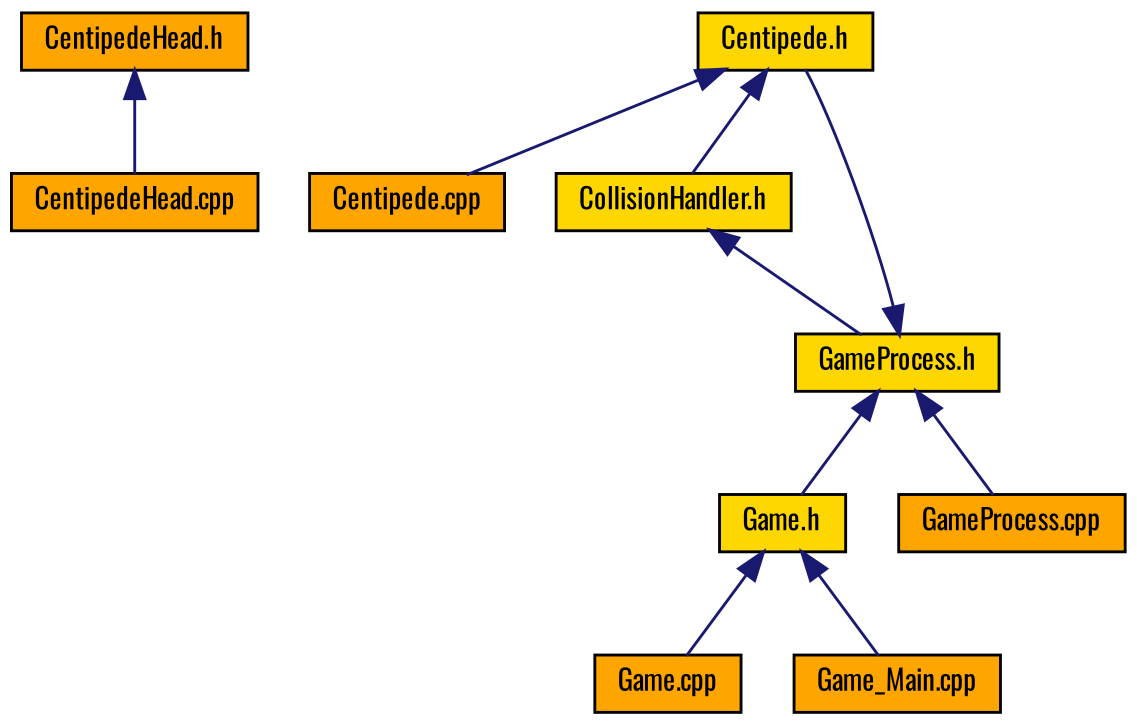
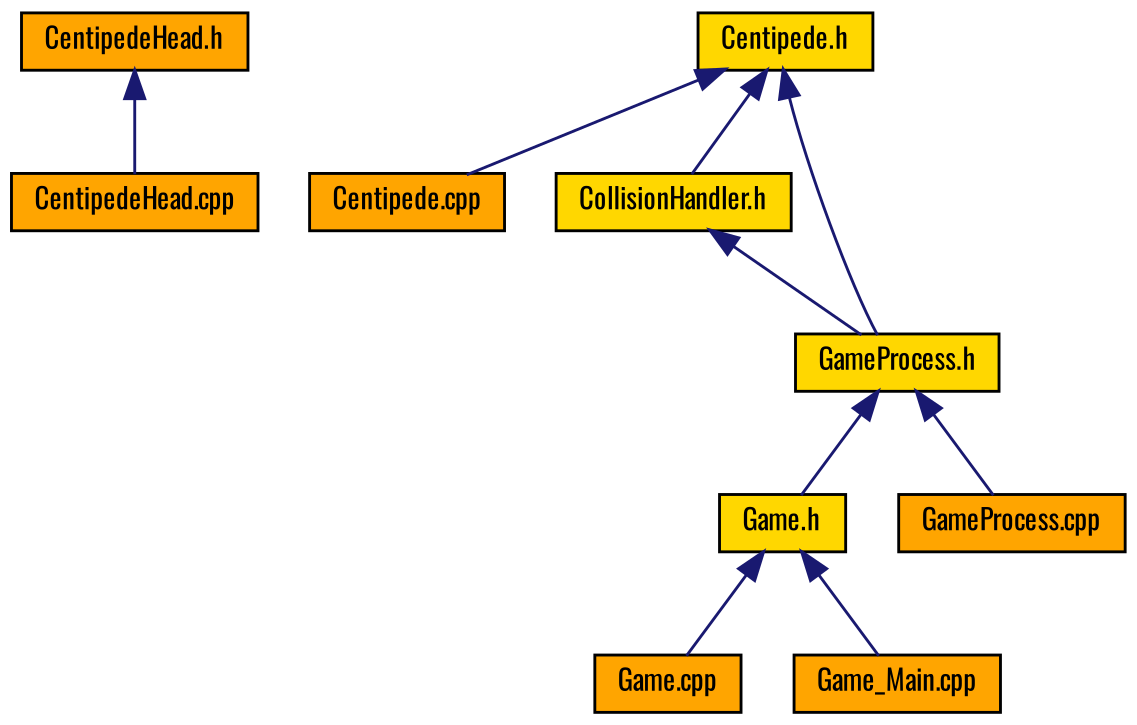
edge "Centipede.h" -> "GameProcess.h": reversed
